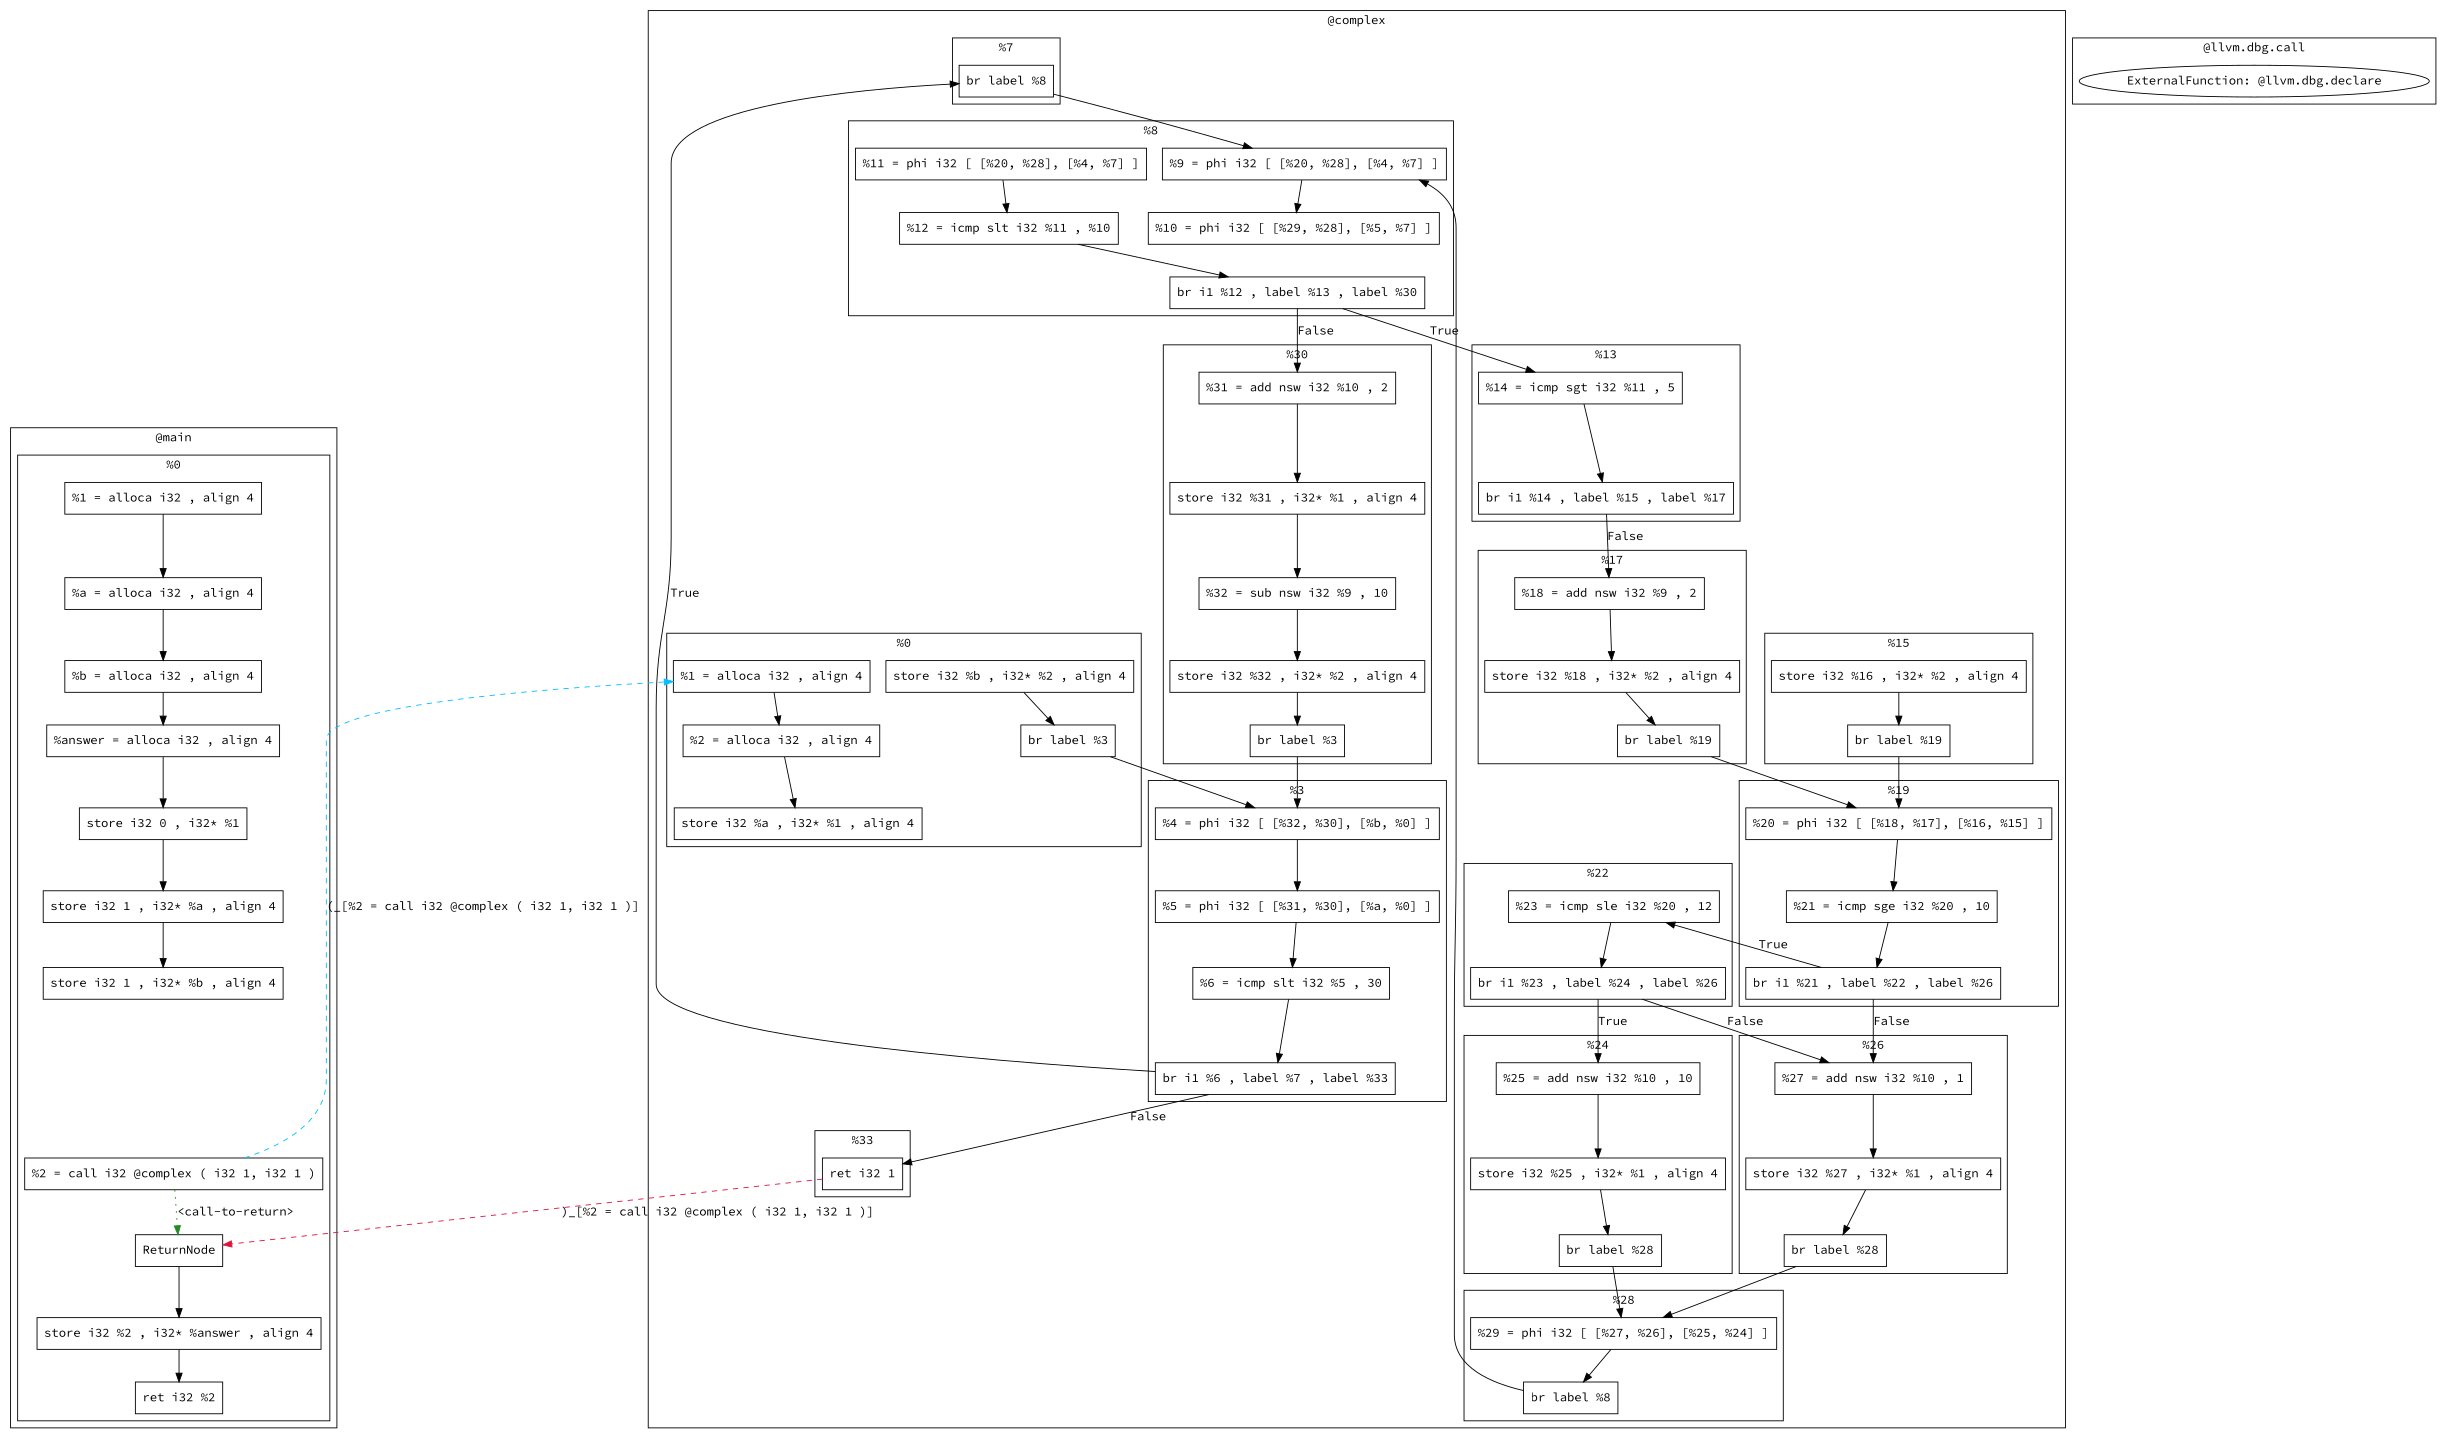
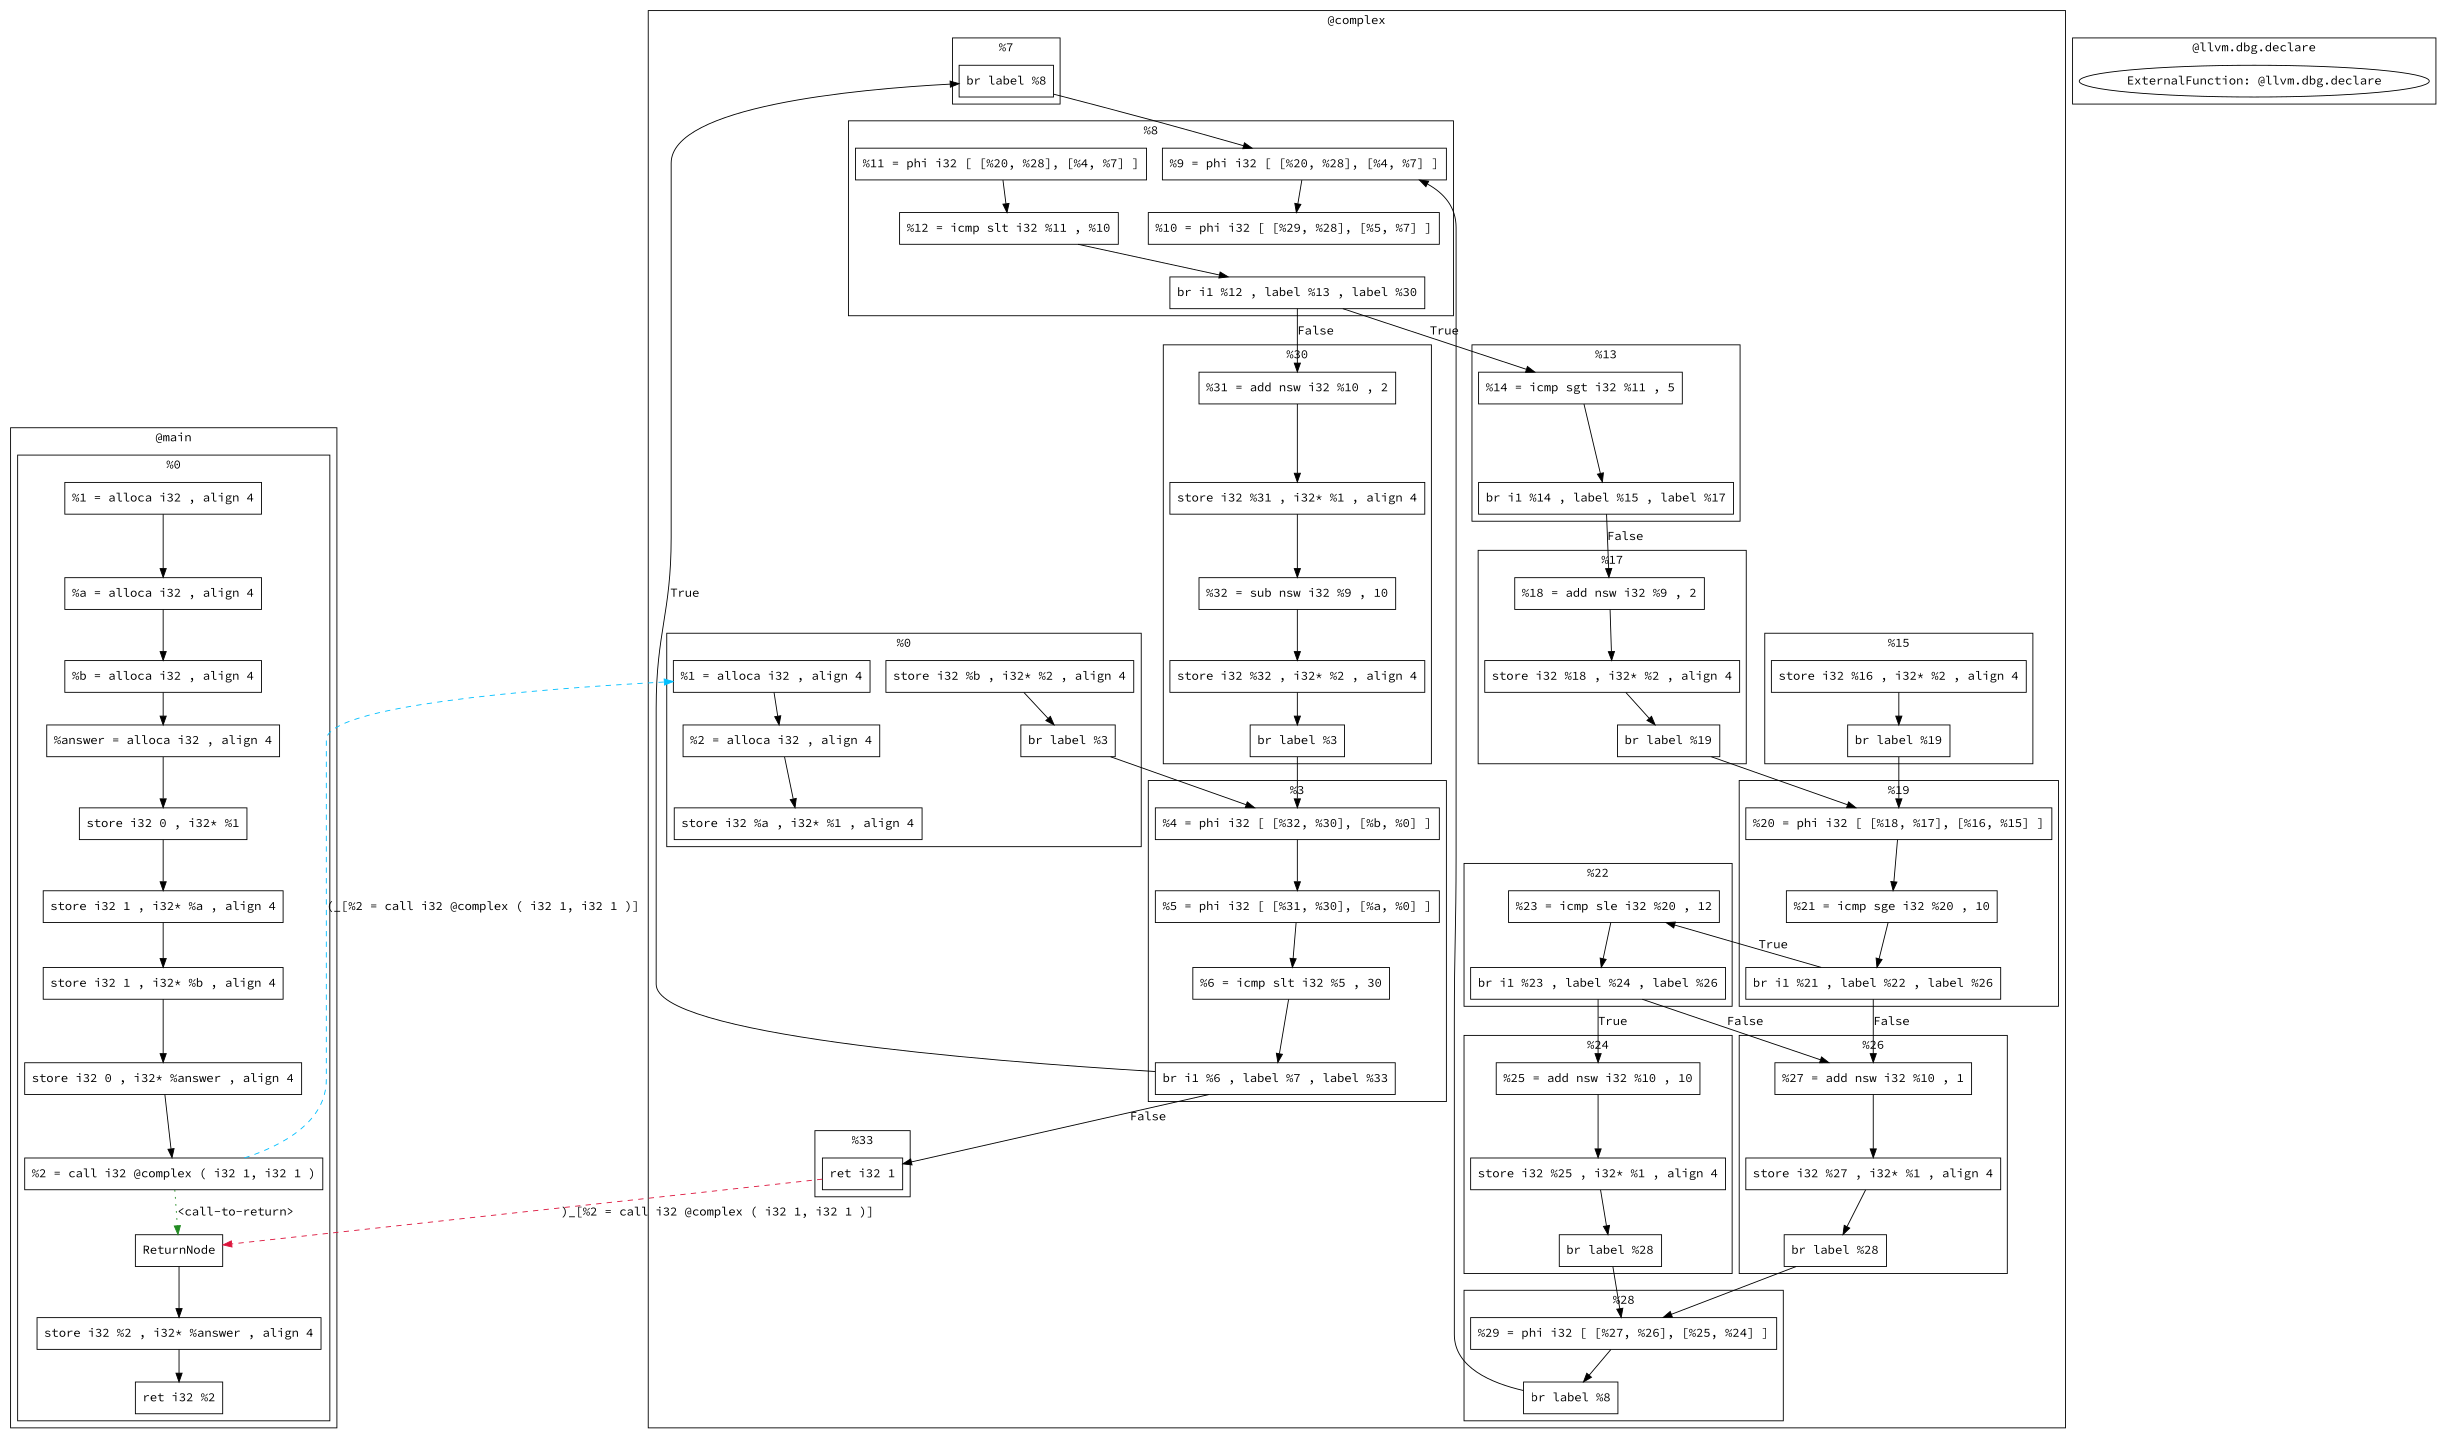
cluster "@llvm.dbg.call": label "@llvm.dbg.call" -> "@llvm.dbg.declare"
node "store i32 0 , i32* %answer , align 4": added
